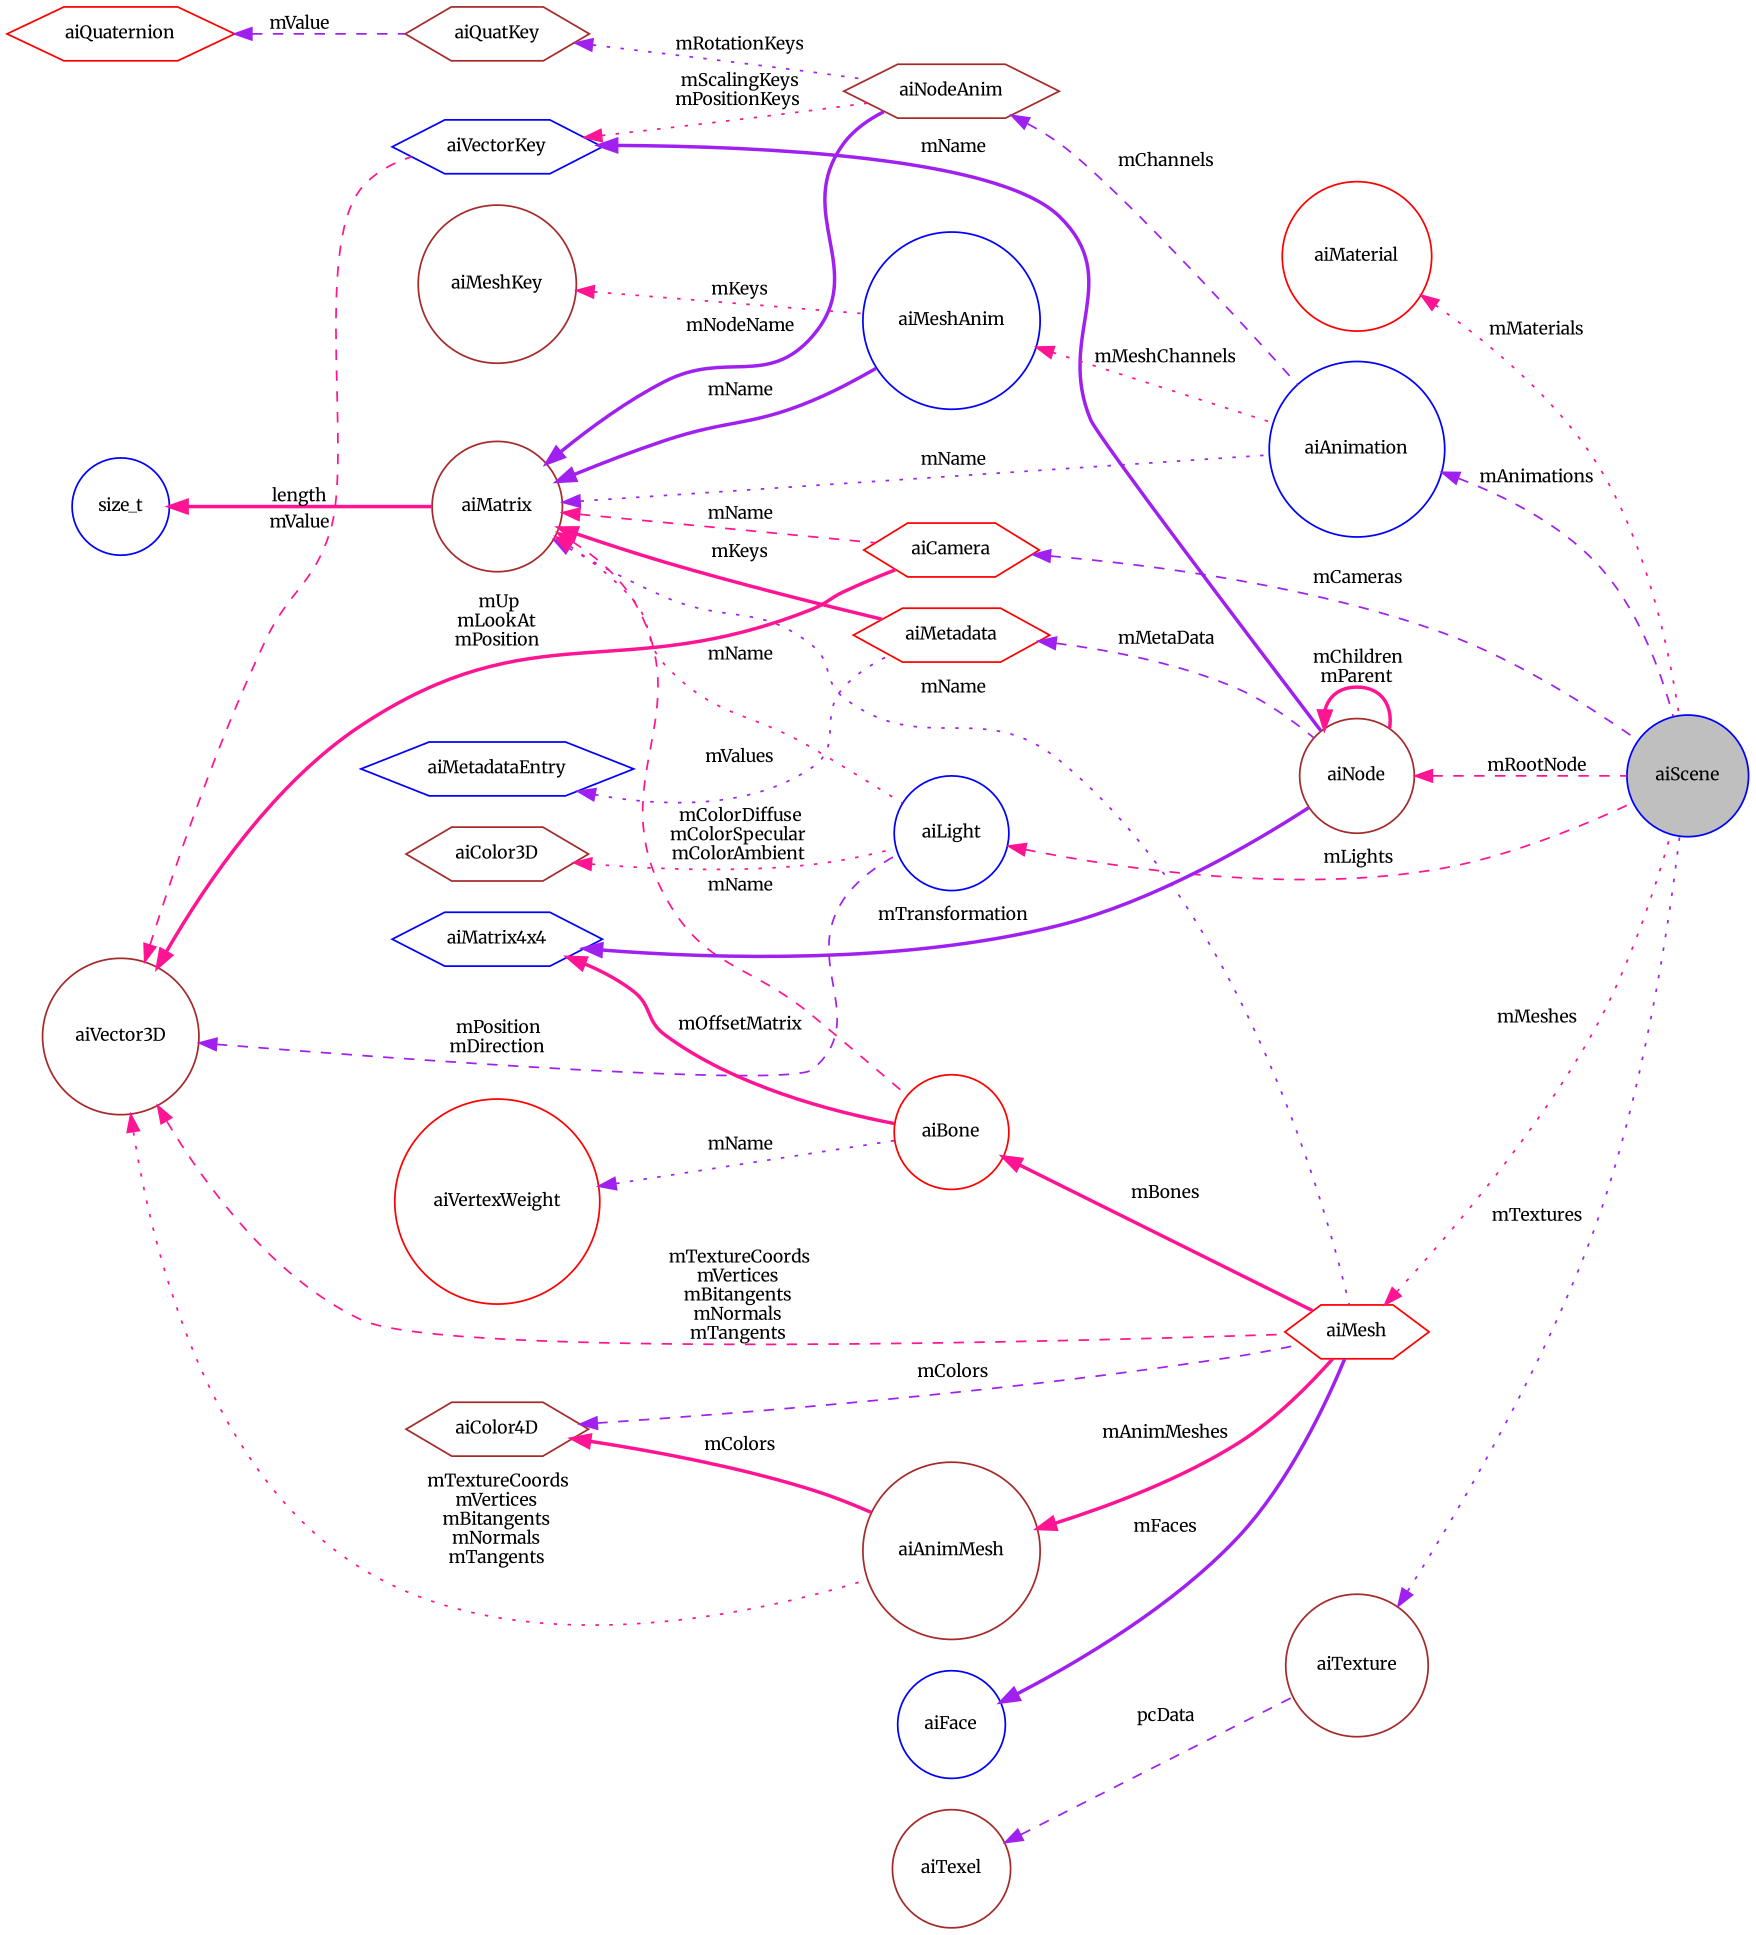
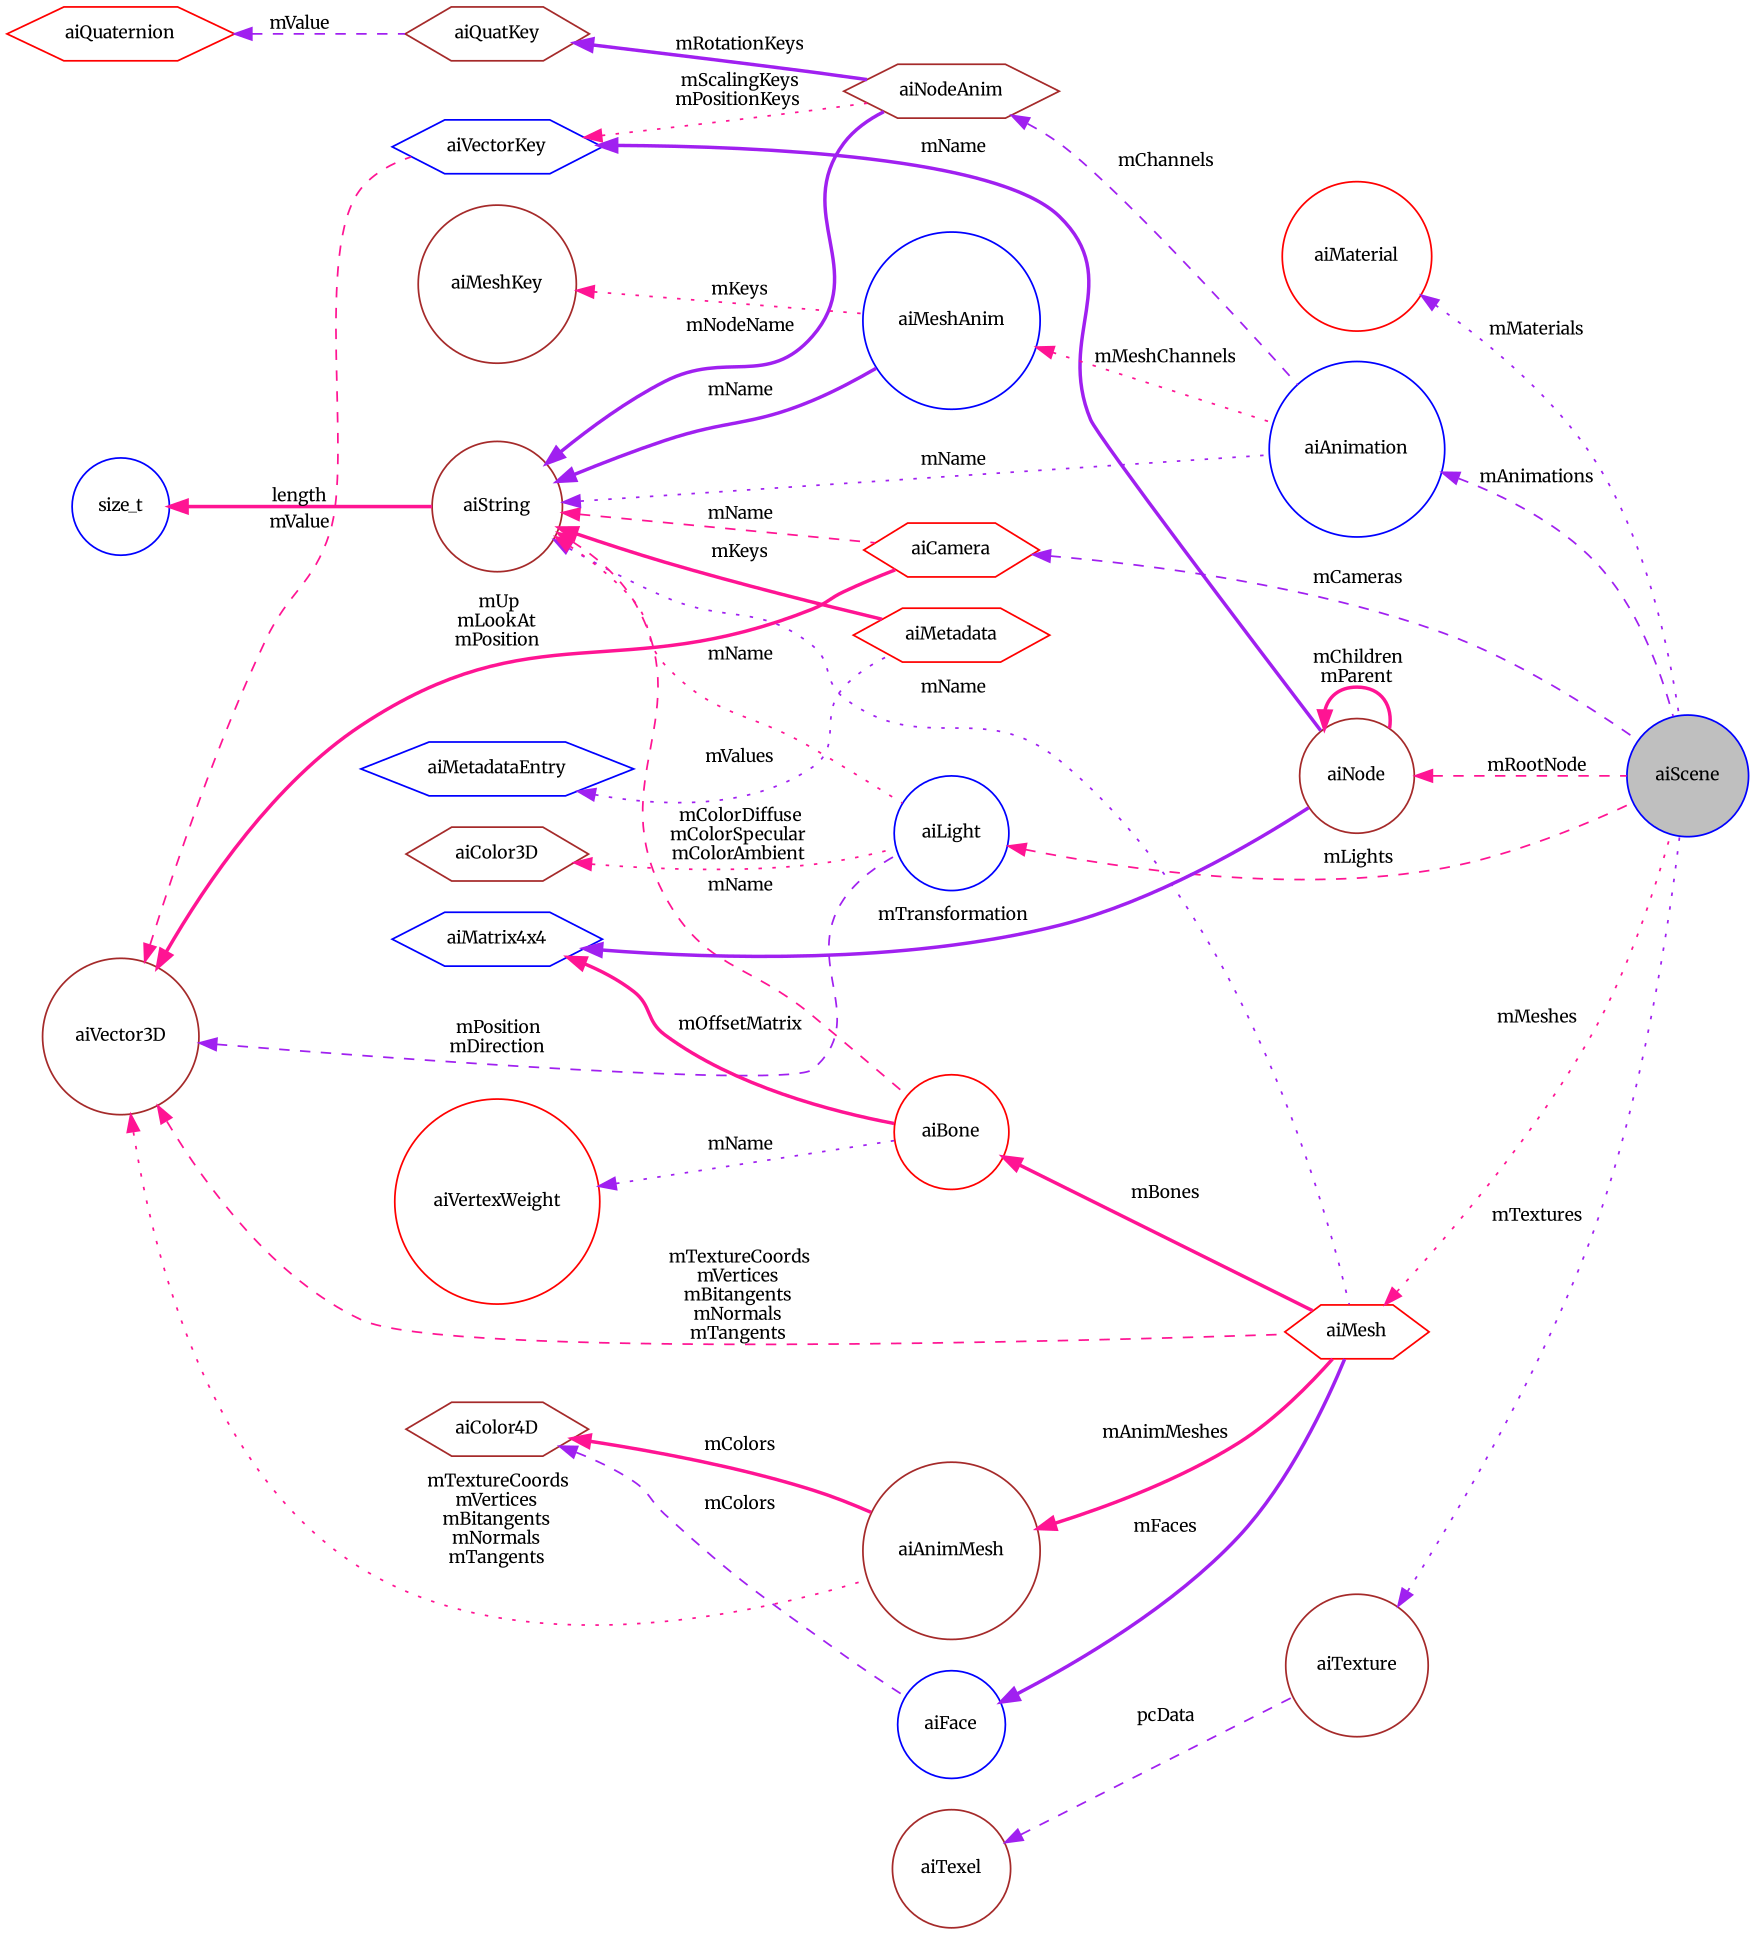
edge "aiNodeAnim" -> "aiQuatKey": style dotted -> bold
edge "aiScene" -> "aiMaterial": color deeppink -> purple
node "aiMatrix": label "aiMatrix" -> "aiString"
edge "aiNode" -> "aiMetadata": removed, label "mMetaData"
edge "aiMesh" -> "aiColor4D": now "aiFace" -> "aiColor4D"
